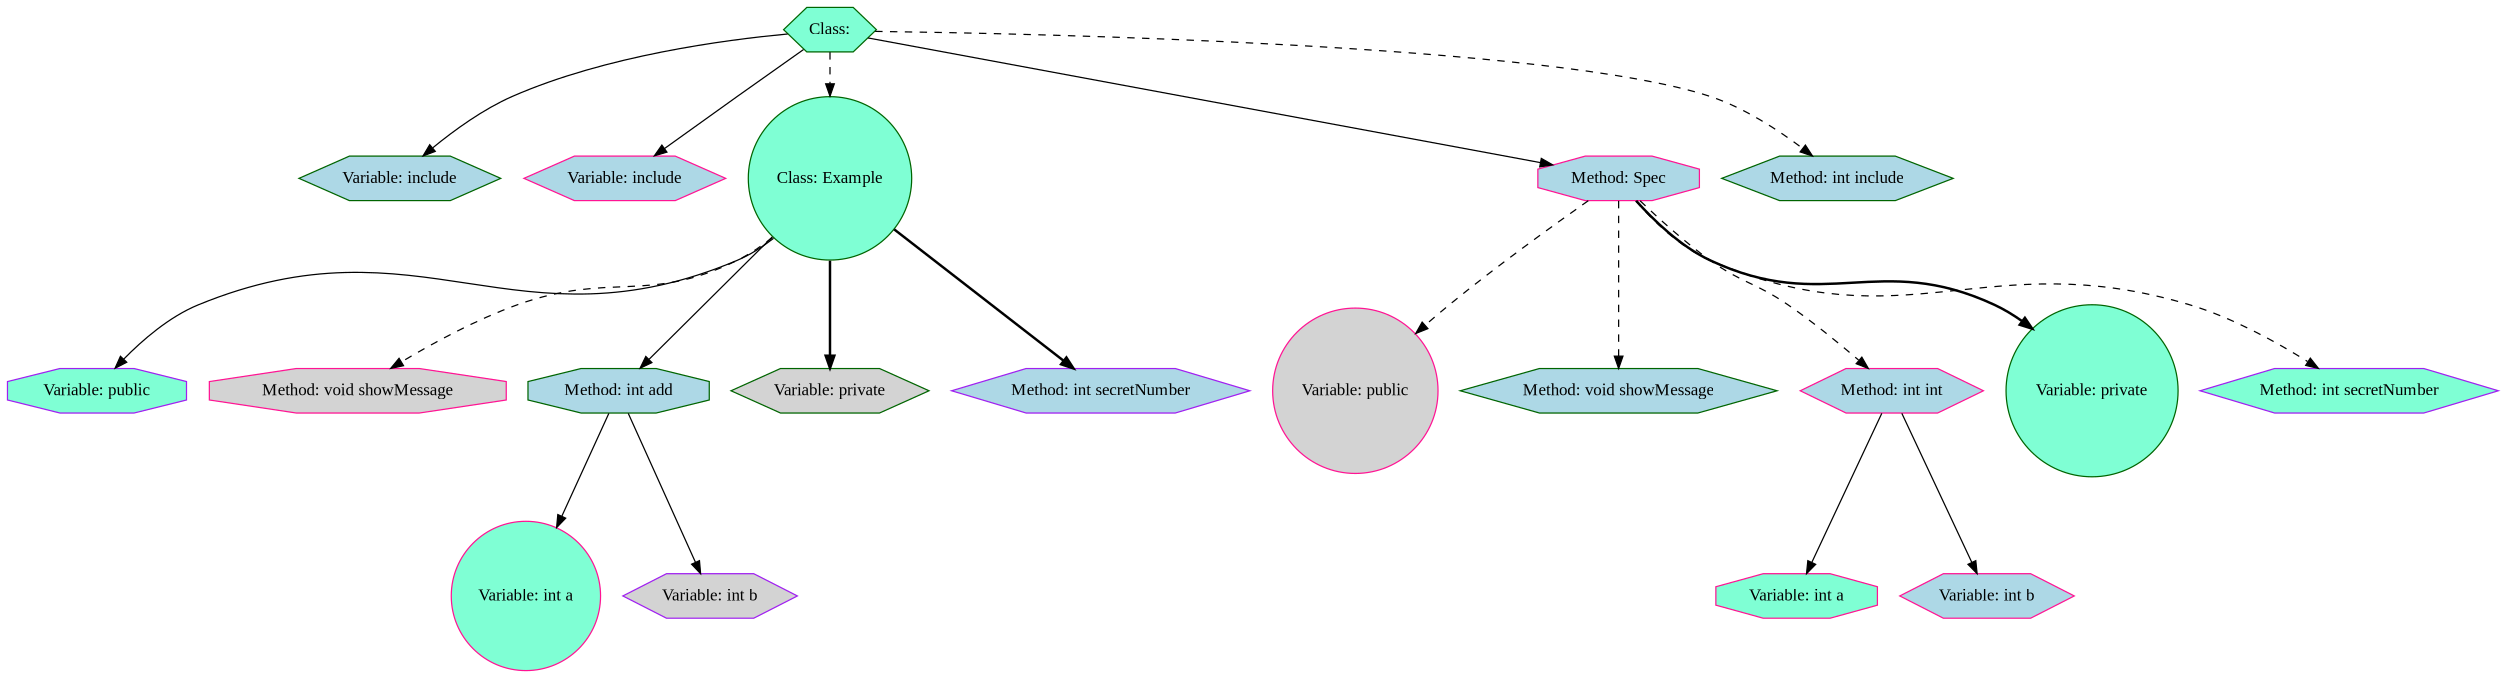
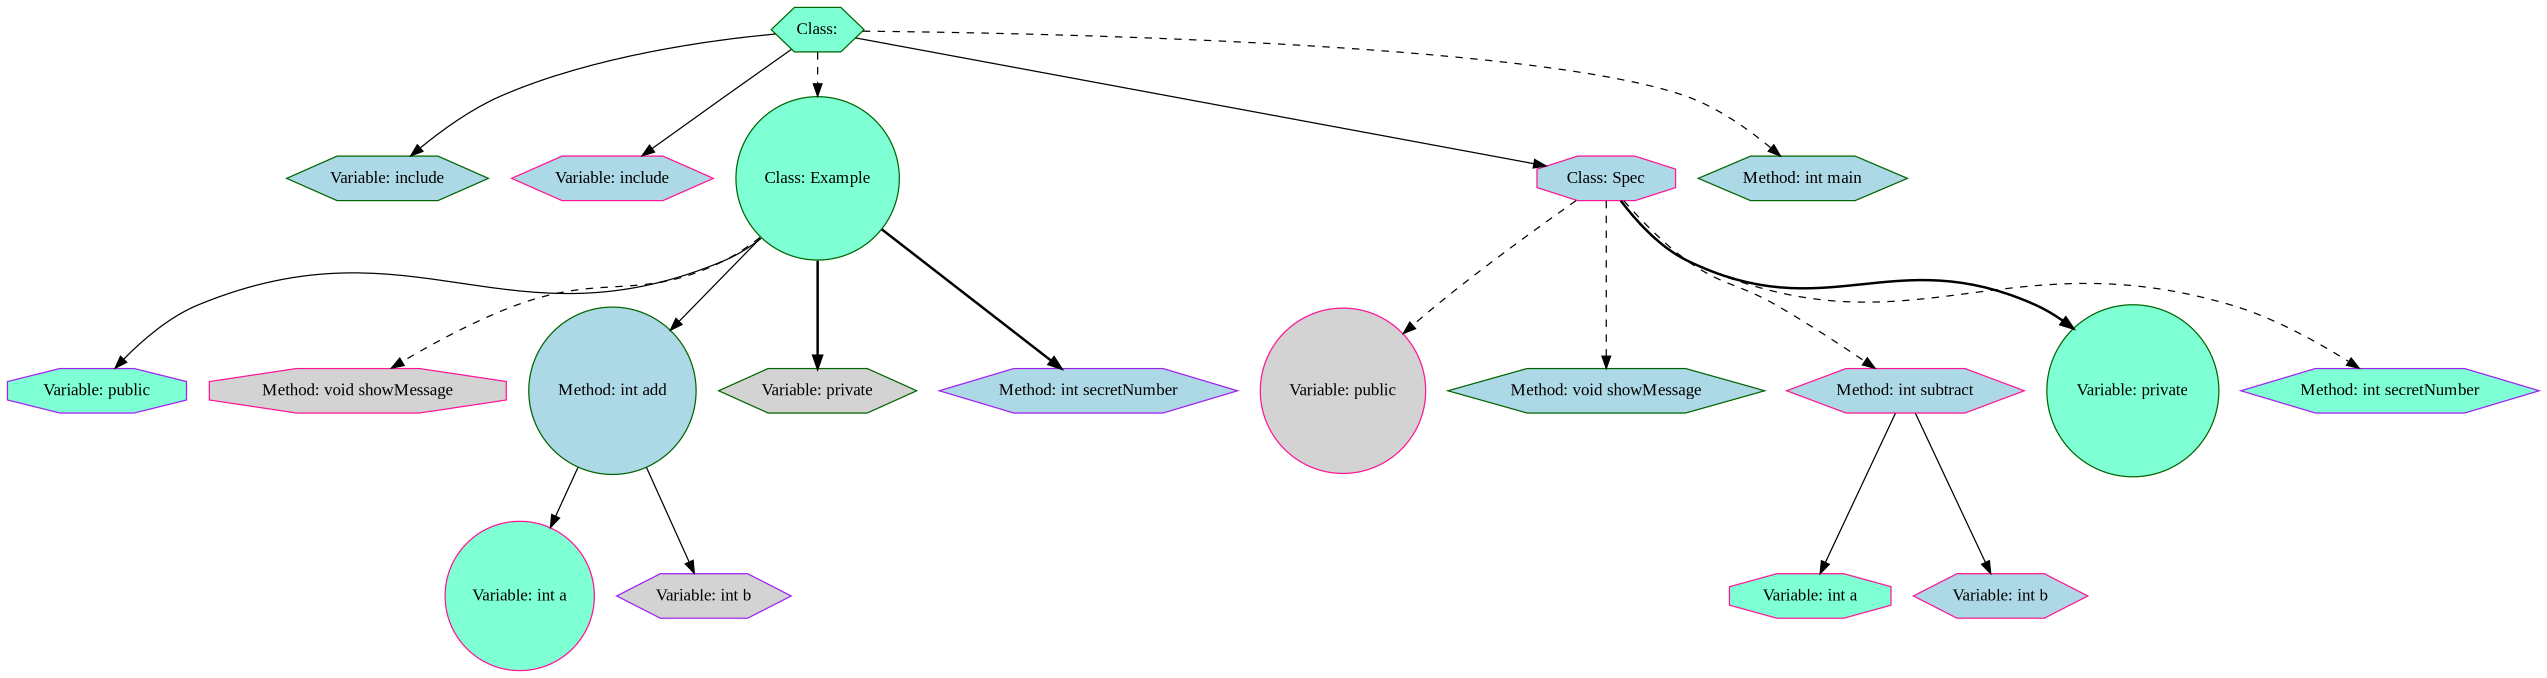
node "Method: Spec": label "Method: Spec" -> "Class: Spec"
node "Method: int include": label "Method: int include" -> "Method: int main"
node "Method: int add": shape octagon -> circle
node "Method: int int": label "Method: int int" -> "Method: int subtract"
